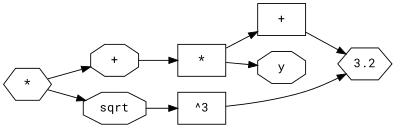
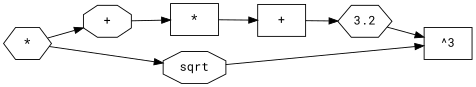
node "y": removed
edge "^3" -> "3.2": reversed
